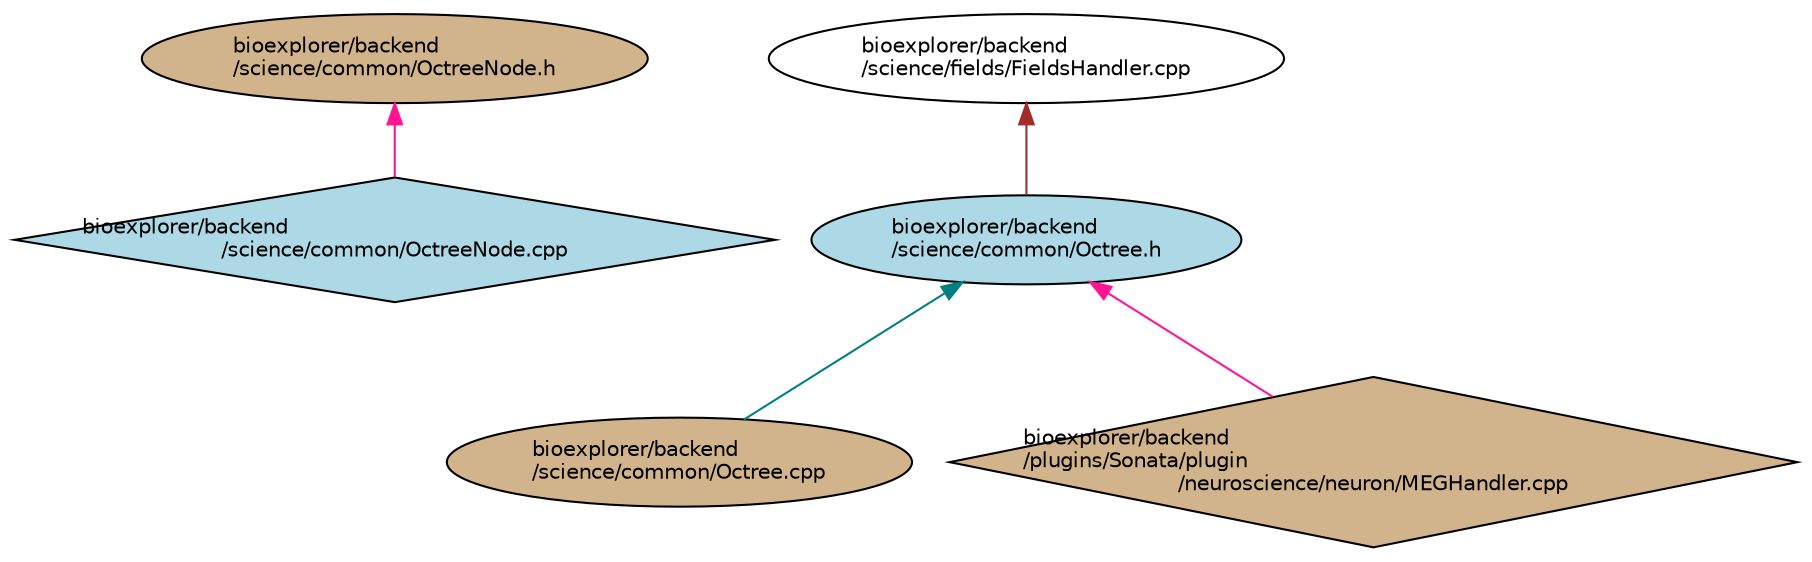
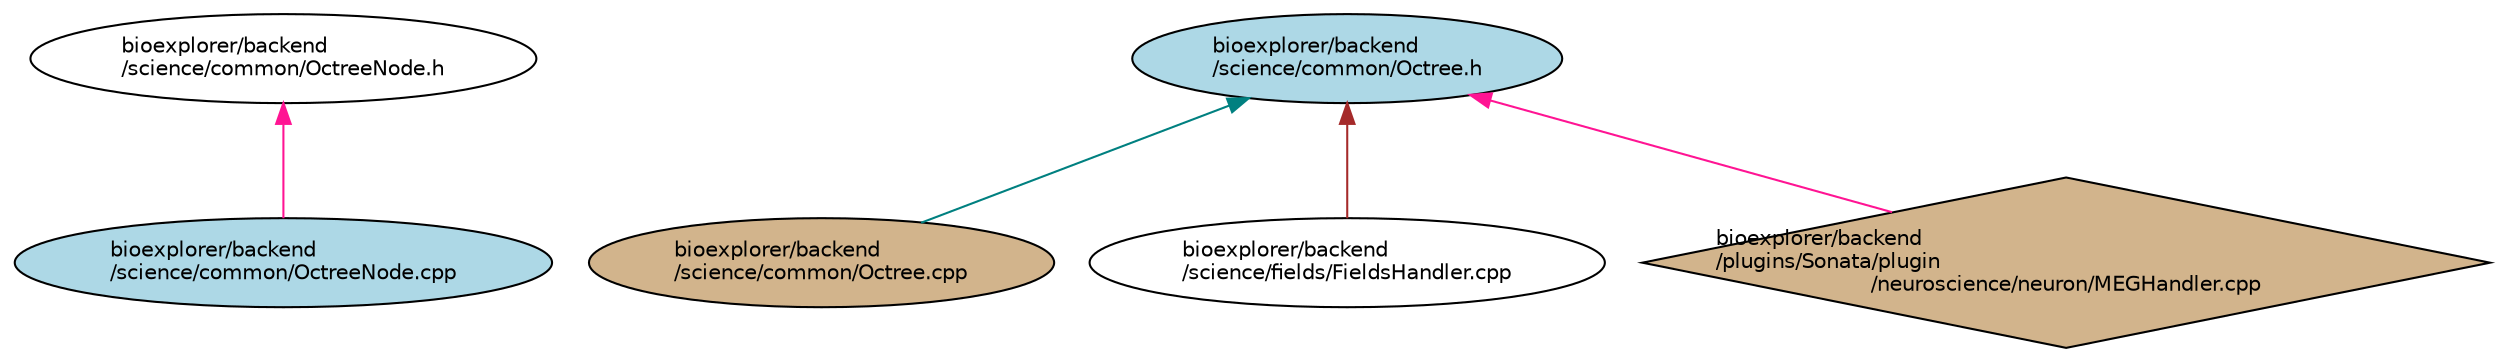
node "bioexplorer/backend /science/common/OctreeNode.h": fillcolor tan -> white
edge "bioexplorer/backend /science/common/Octree.h" -> "bioexplorer/backend /science/fields/FieldsHandler.cpp": reversed
node "bioexplorer/backend /science/common/OctreeNode.cpp": shape diamond -> ellipse
